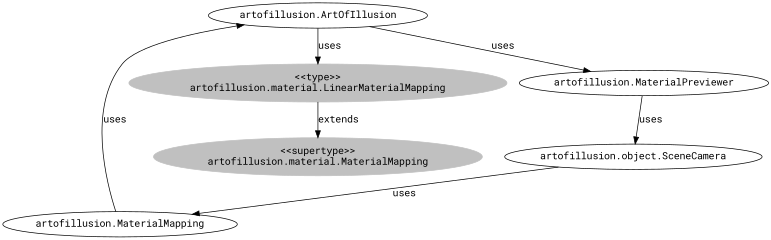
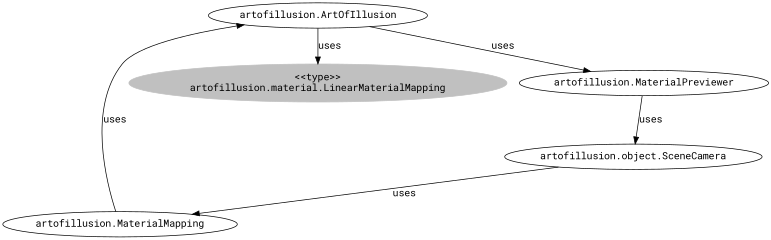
node "<<supertype>> artofillusion.material.MaterialMapping": removed
